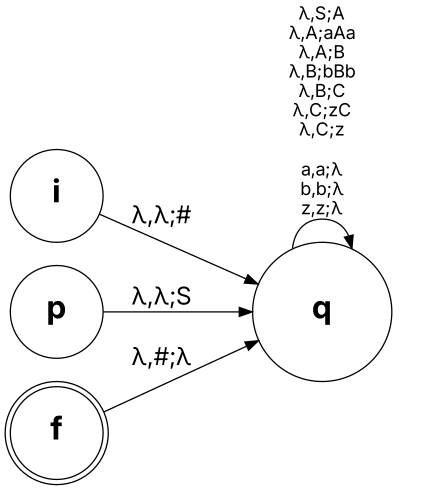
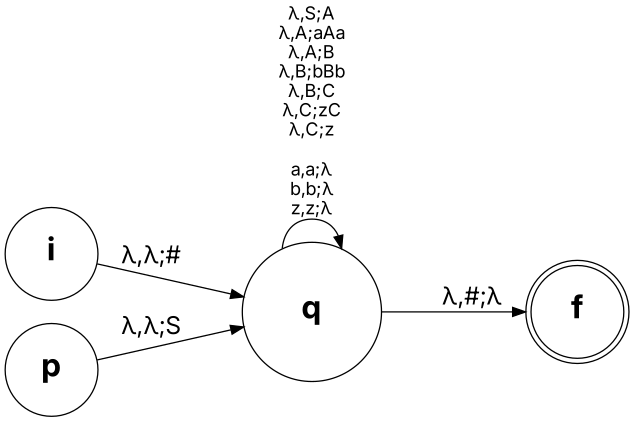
edge "f" -> "q": reversed
